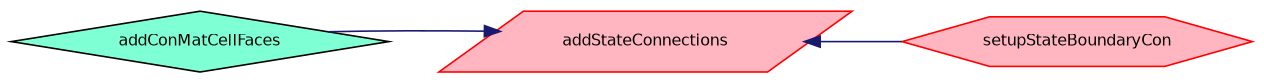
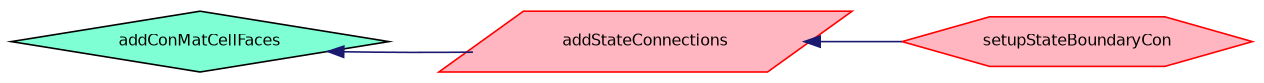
edge "addConMatCellFaces" -> "addStateConnections": reversed
